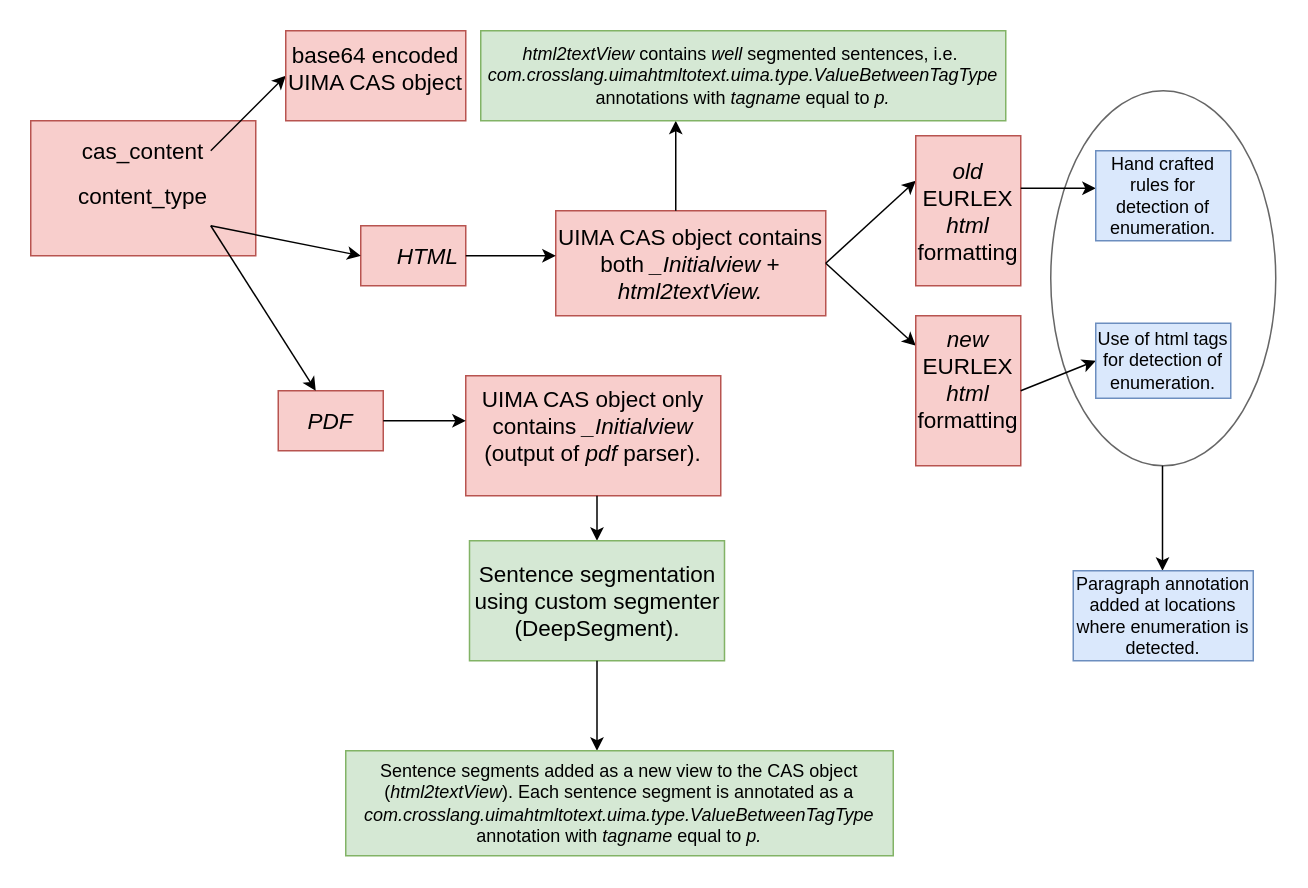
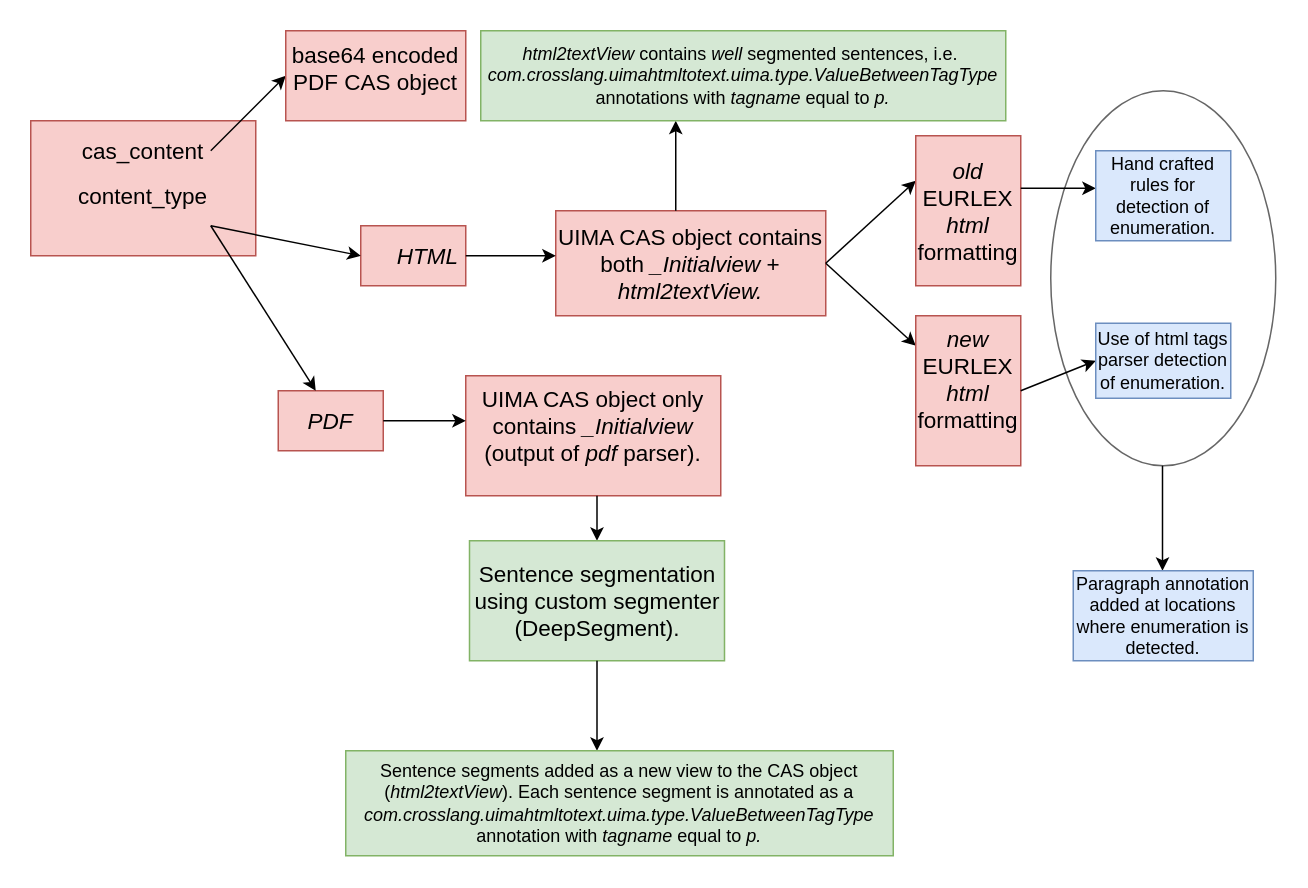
node "base64 encoded UIMA CAS object": label "base64 encoded UIMA CAS object" -> "base64 encoded PDF CAS object"
node "Use of html tags for detection of enumeration.": label "Use of html tags for detection of enumeration." -> "Use of html tags parser detection of enumeration."
